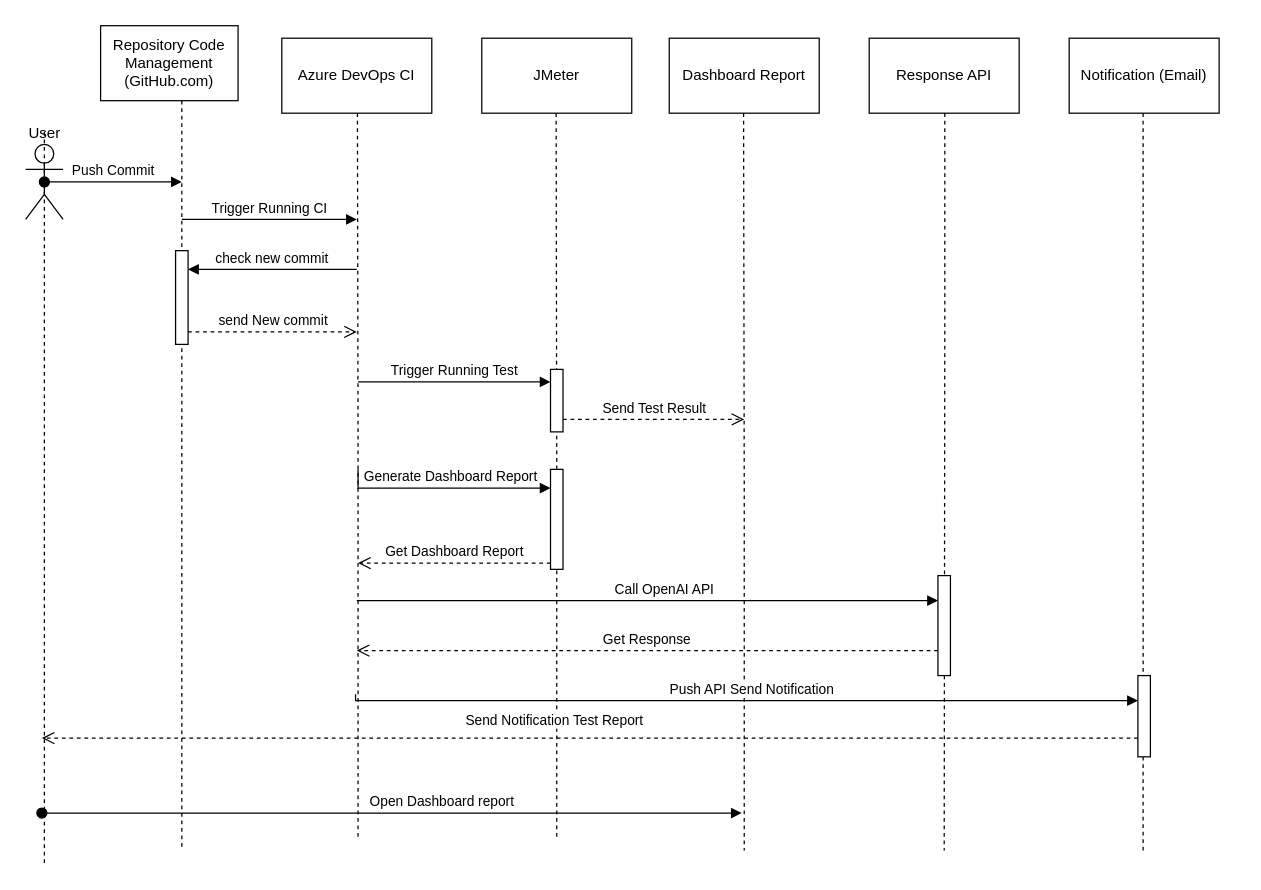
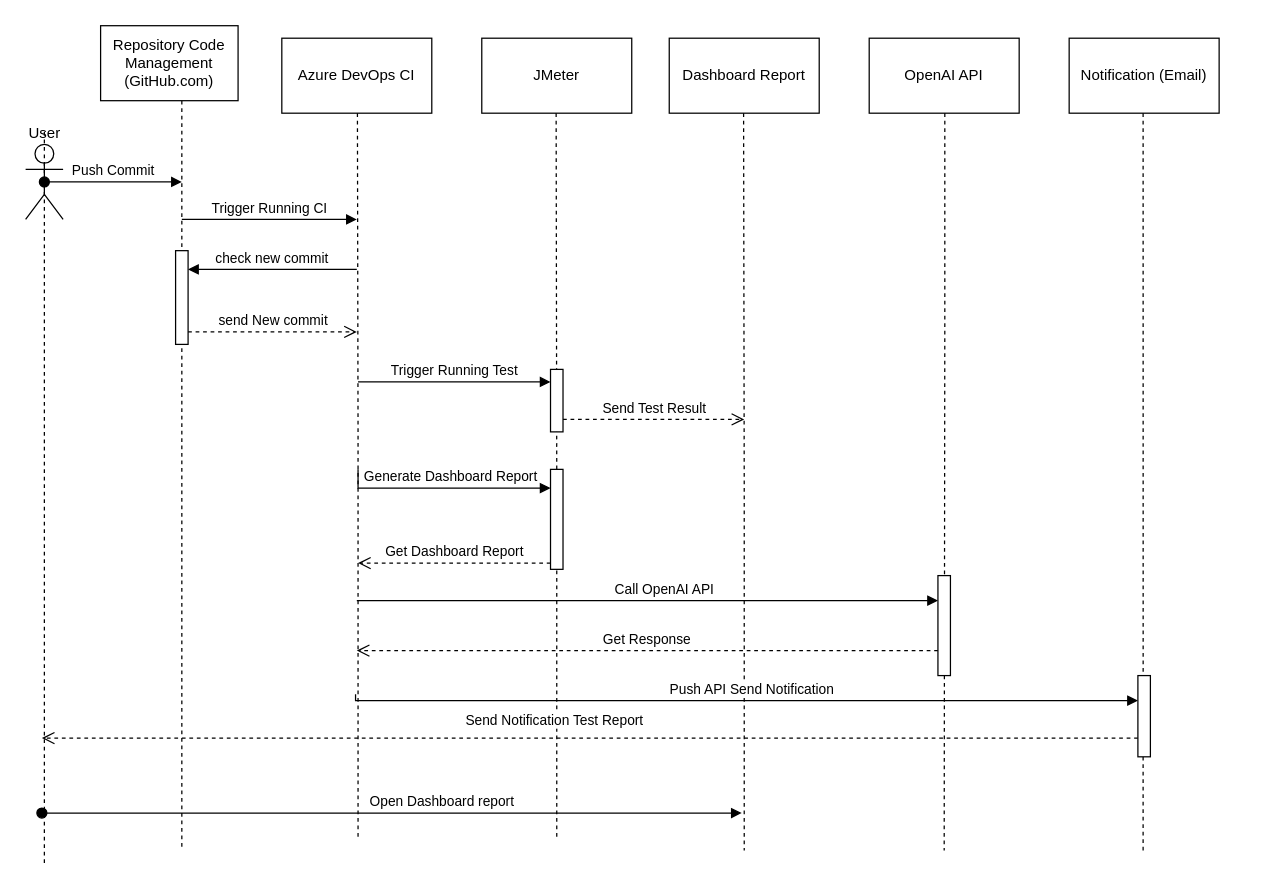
node "Response API": label "Response API" -> "OpenAI API"
